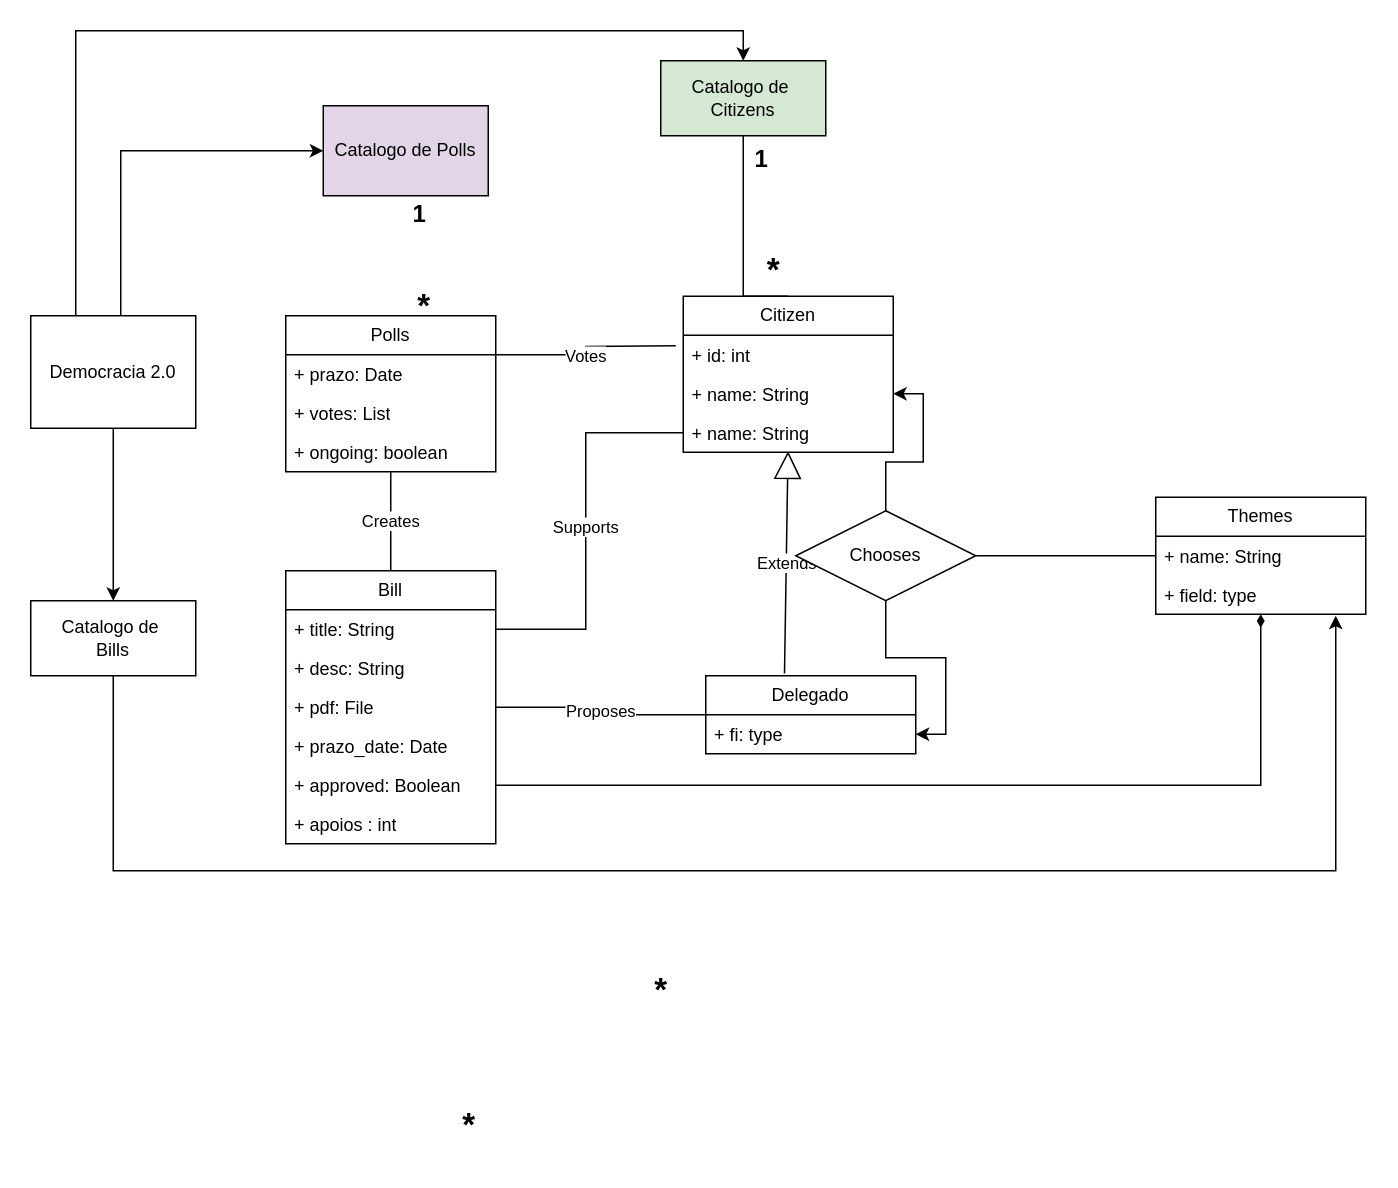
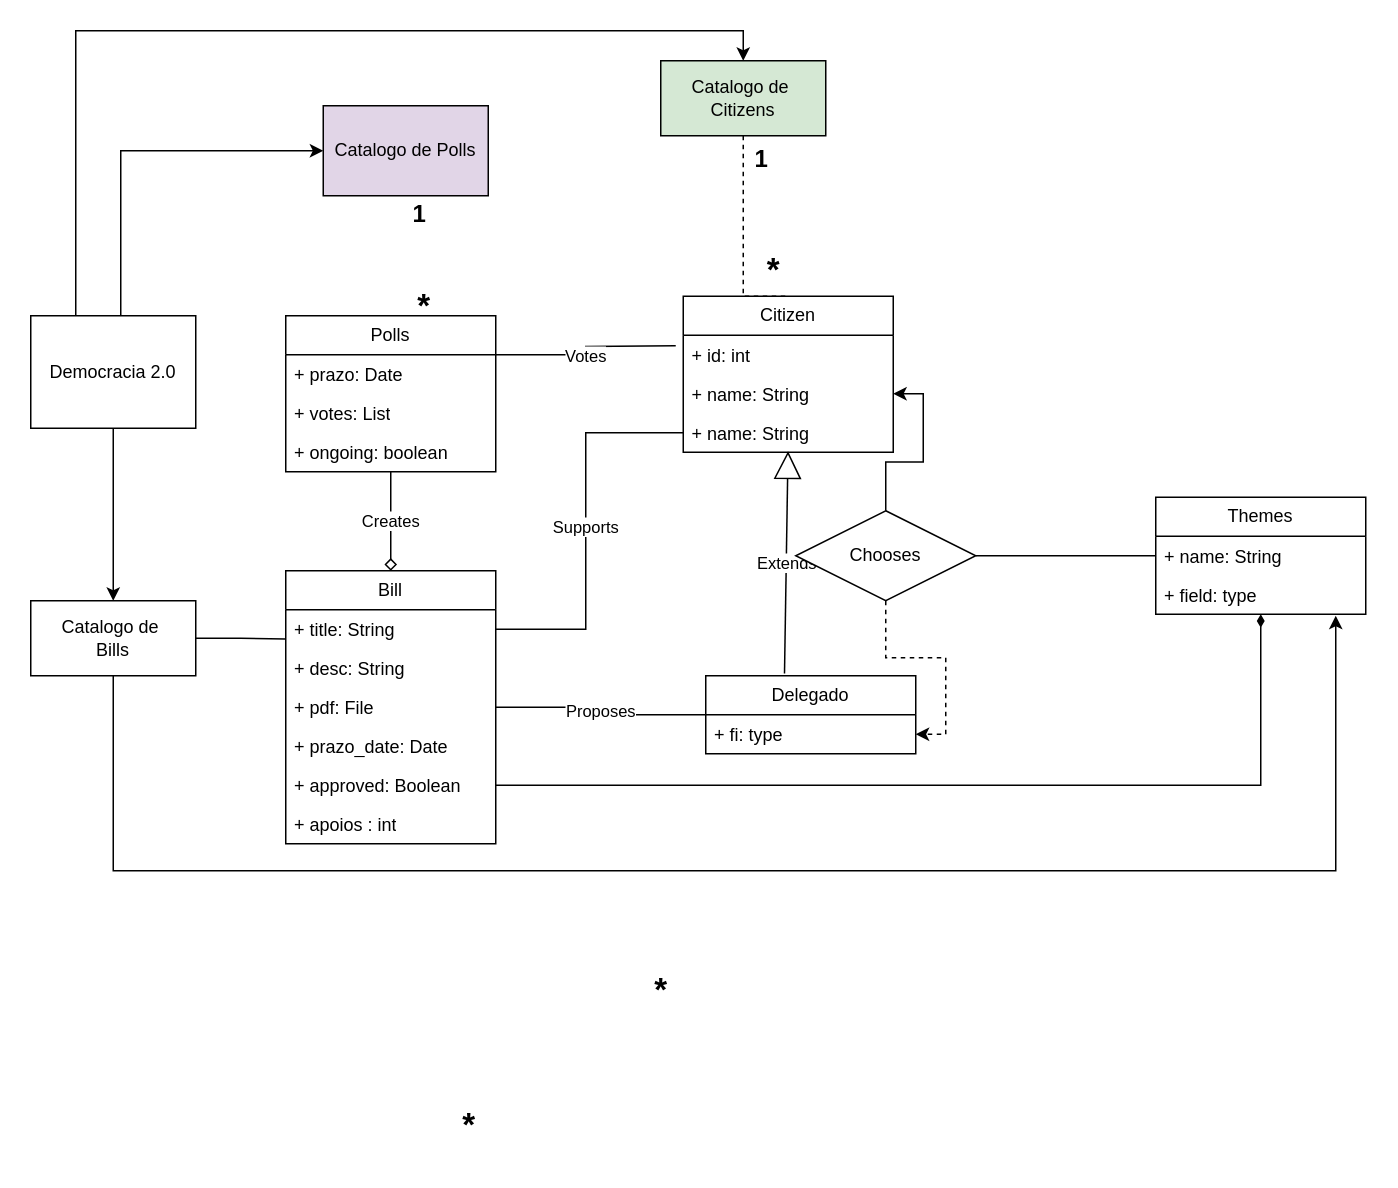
edge "Catalogo de Citizens" -- "Citizen": style solid -> dashed
edge "Polls" -- "Bill": arrowhead none -> diamond
edge "Catalogo de Bills" -- "Bill": added
edge "Chooses" -> "+ fi: type": style solid -> dashed
